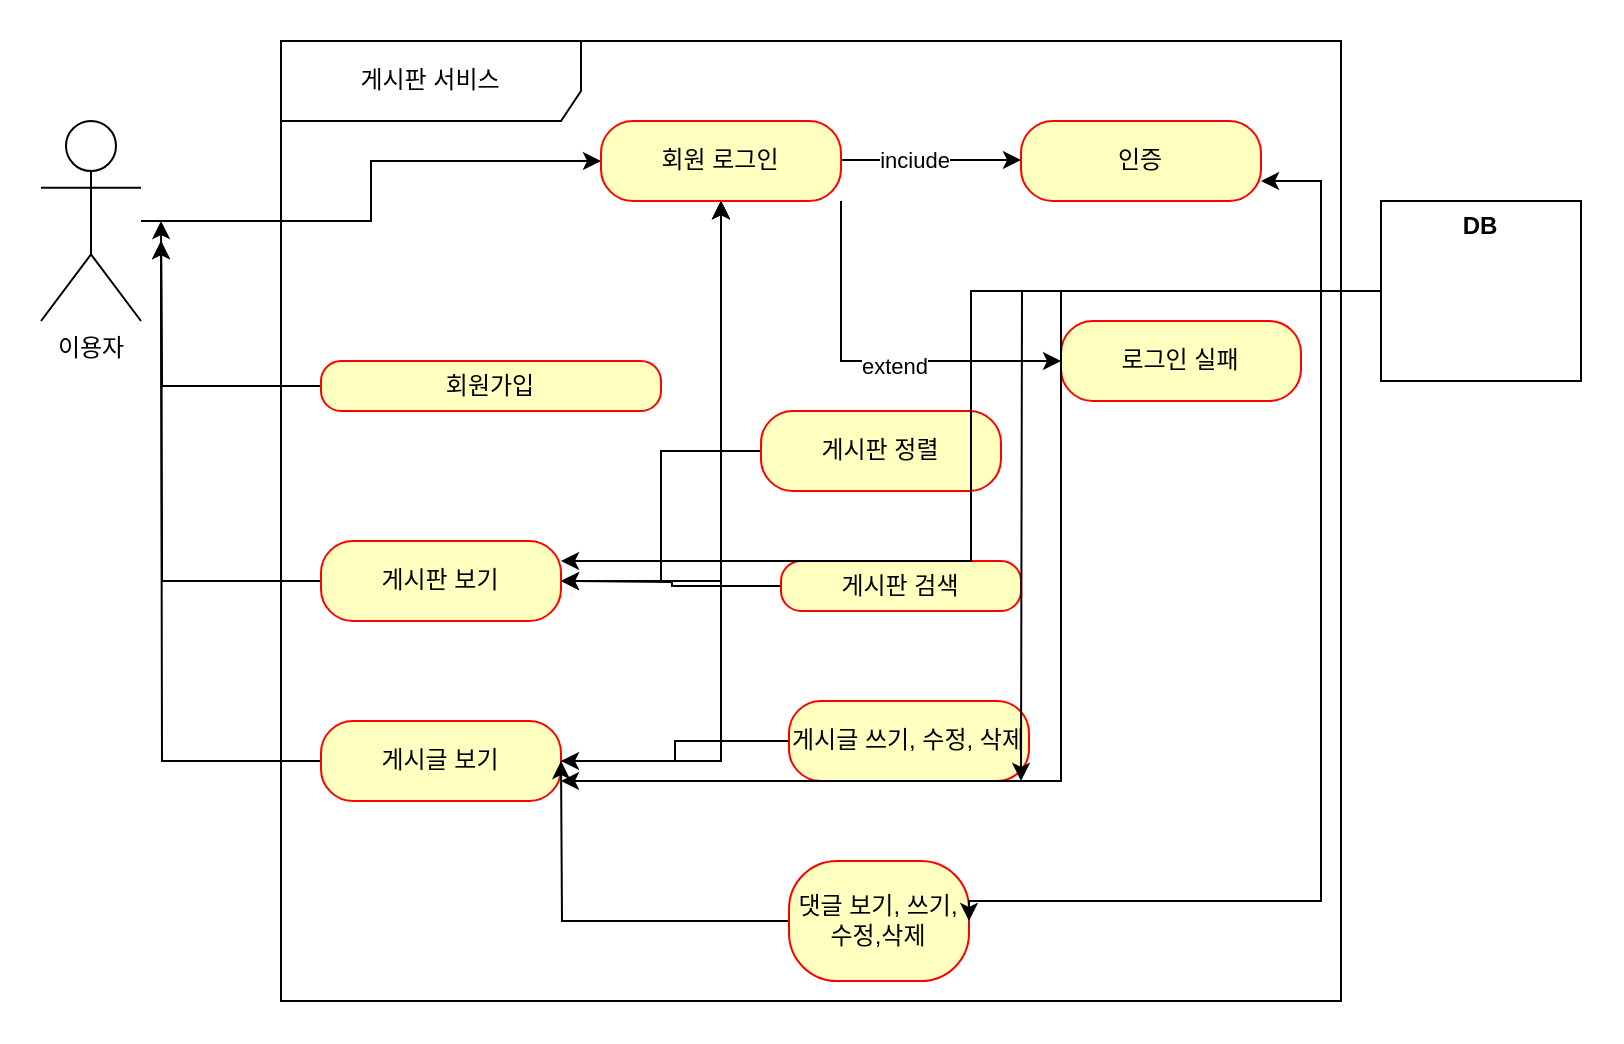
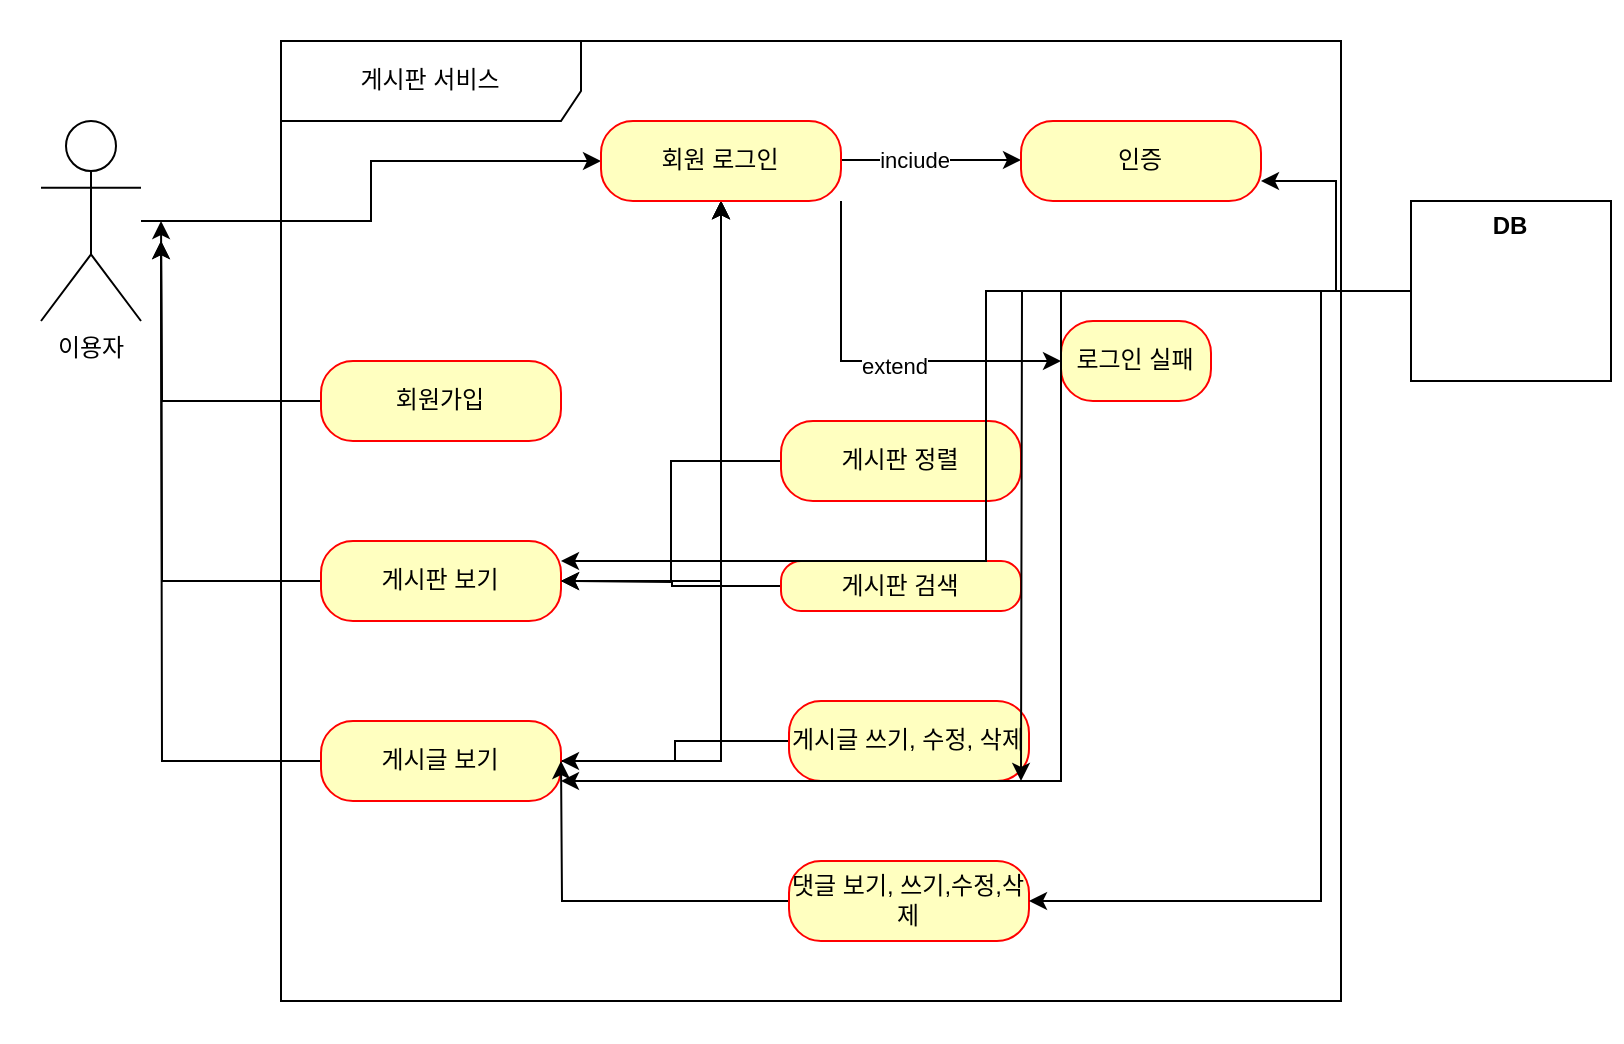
node "DB": moved (1481, 291) -> (1511, 291)
node "로그인 실패": size 240x80 -> 150x80
node "회원가입": size 340x50 -> 240x80
node "게시판 정렬": moved (881, 451) -> (901, 461)
node "댓글 보기, 쓰기,수정,삭제": size 180x120 -> 240x80
